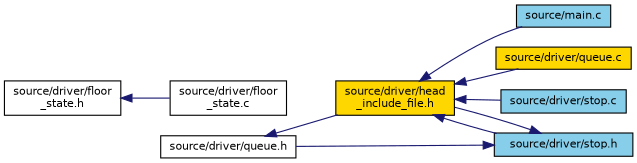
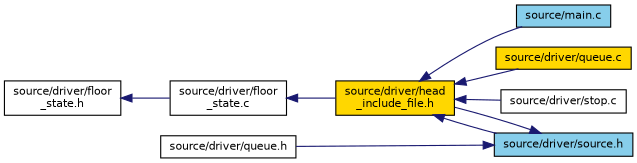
node "source/driver/stop.c": fillcolor skyblue -> white
edge "source/driver/head _include_file.h" -> "source/driver/queue.h": now "source/driver/head _include_file.h" -> "source/driver/floor _state.c"
node "source/driver/stop.h": label "source/driver/stop.h" -> "source/driver/source.h"
